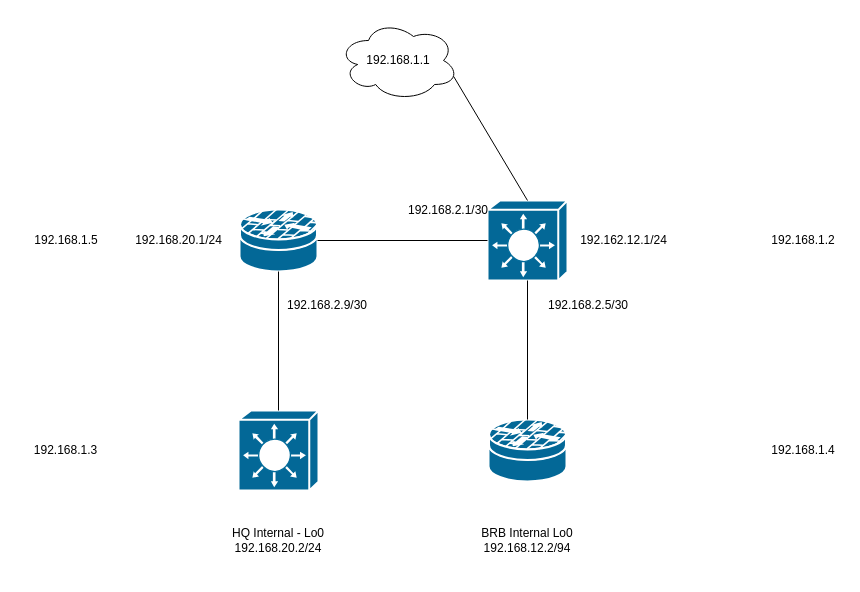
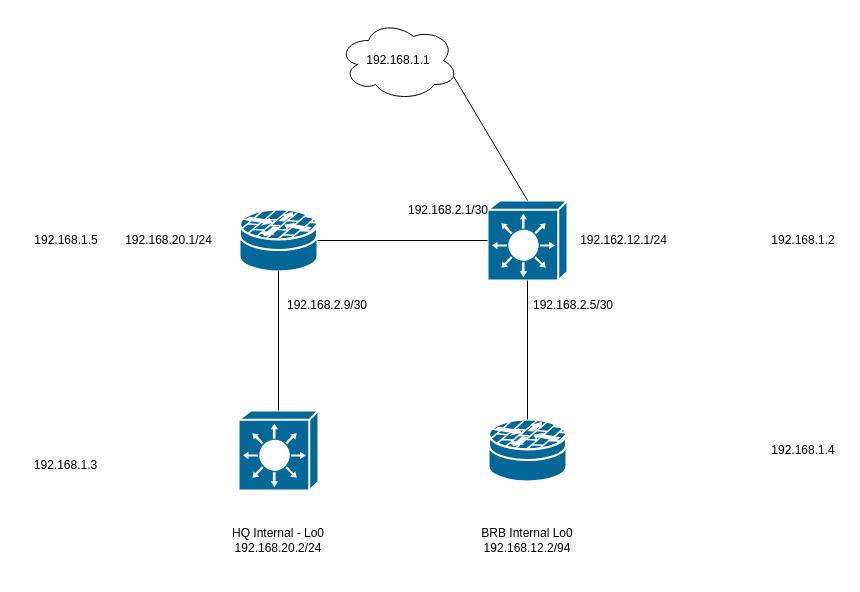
node "192.168.20.1/24": moved (179, 241) -> (169, 241)
node "192.168.2.5/30": moved (589, 306) -> (574, 306)
node "192.168.1.3": moved (66, 451) -> (66, 466)
